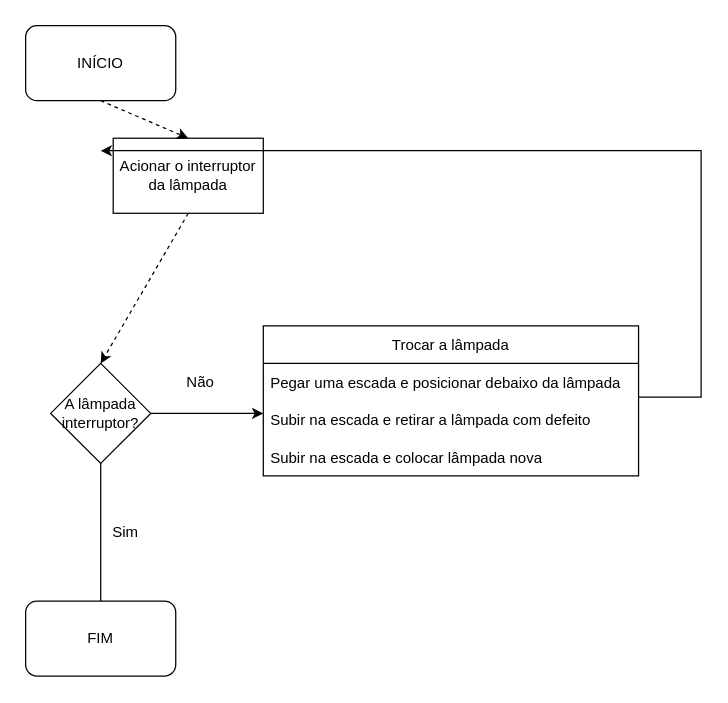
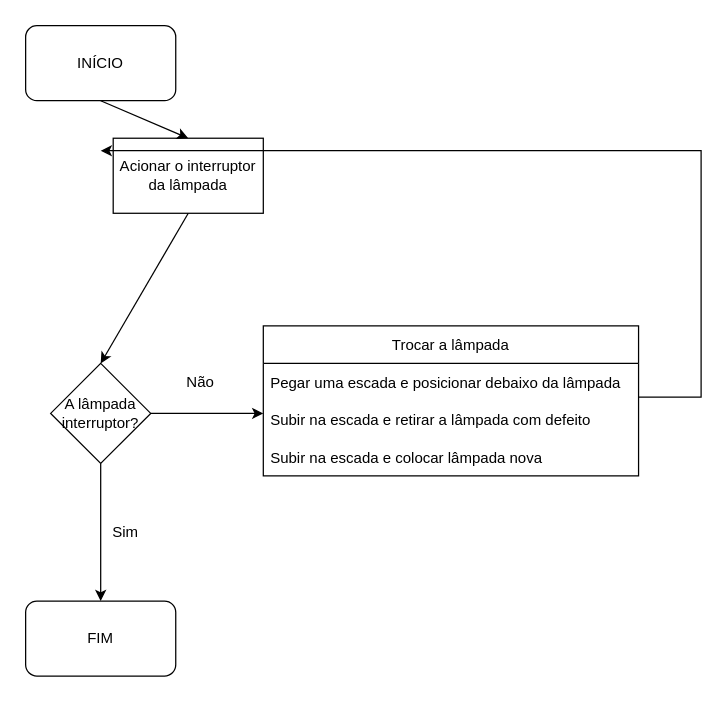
edge "INÍCIO" -> "Acionar o interruptor da lâmpada": style dashed -> solid
edge "Acionar o interruptor da lâmpada" -> "A lâmpada interruptor?": style dashed -> solid
edge "A lâmpada interruptor?" -- "FIM": arrowhead none -> classic
